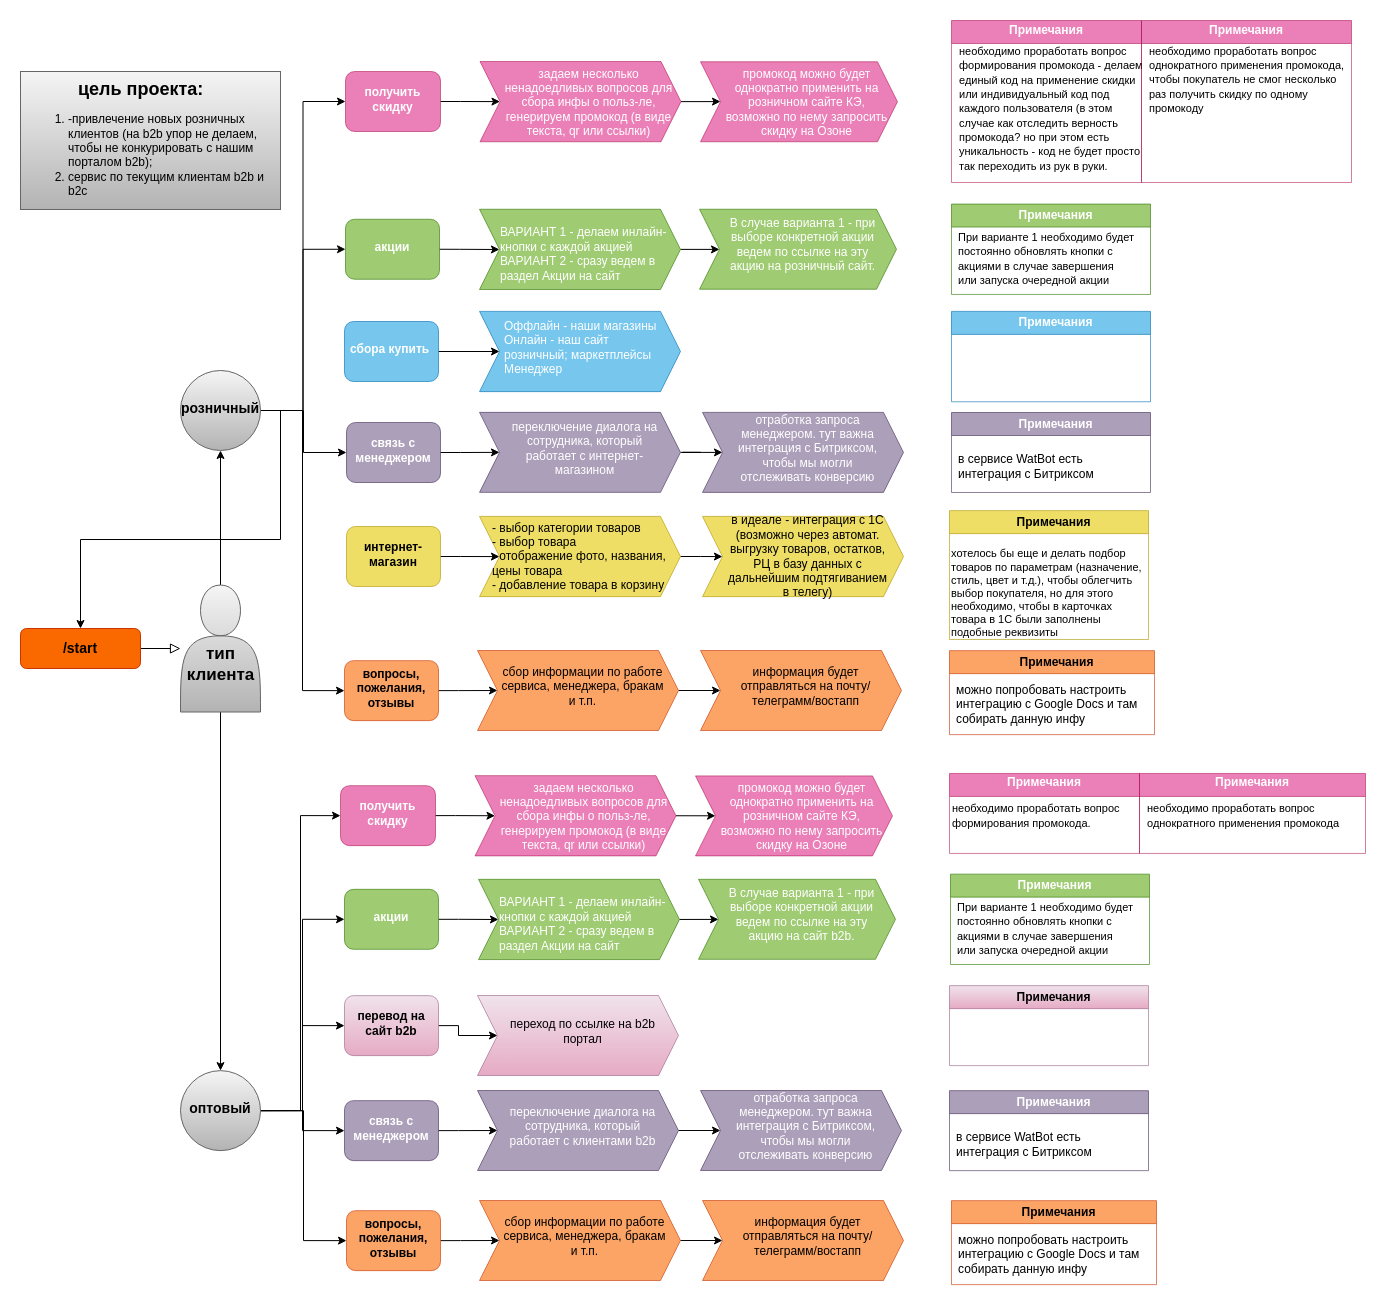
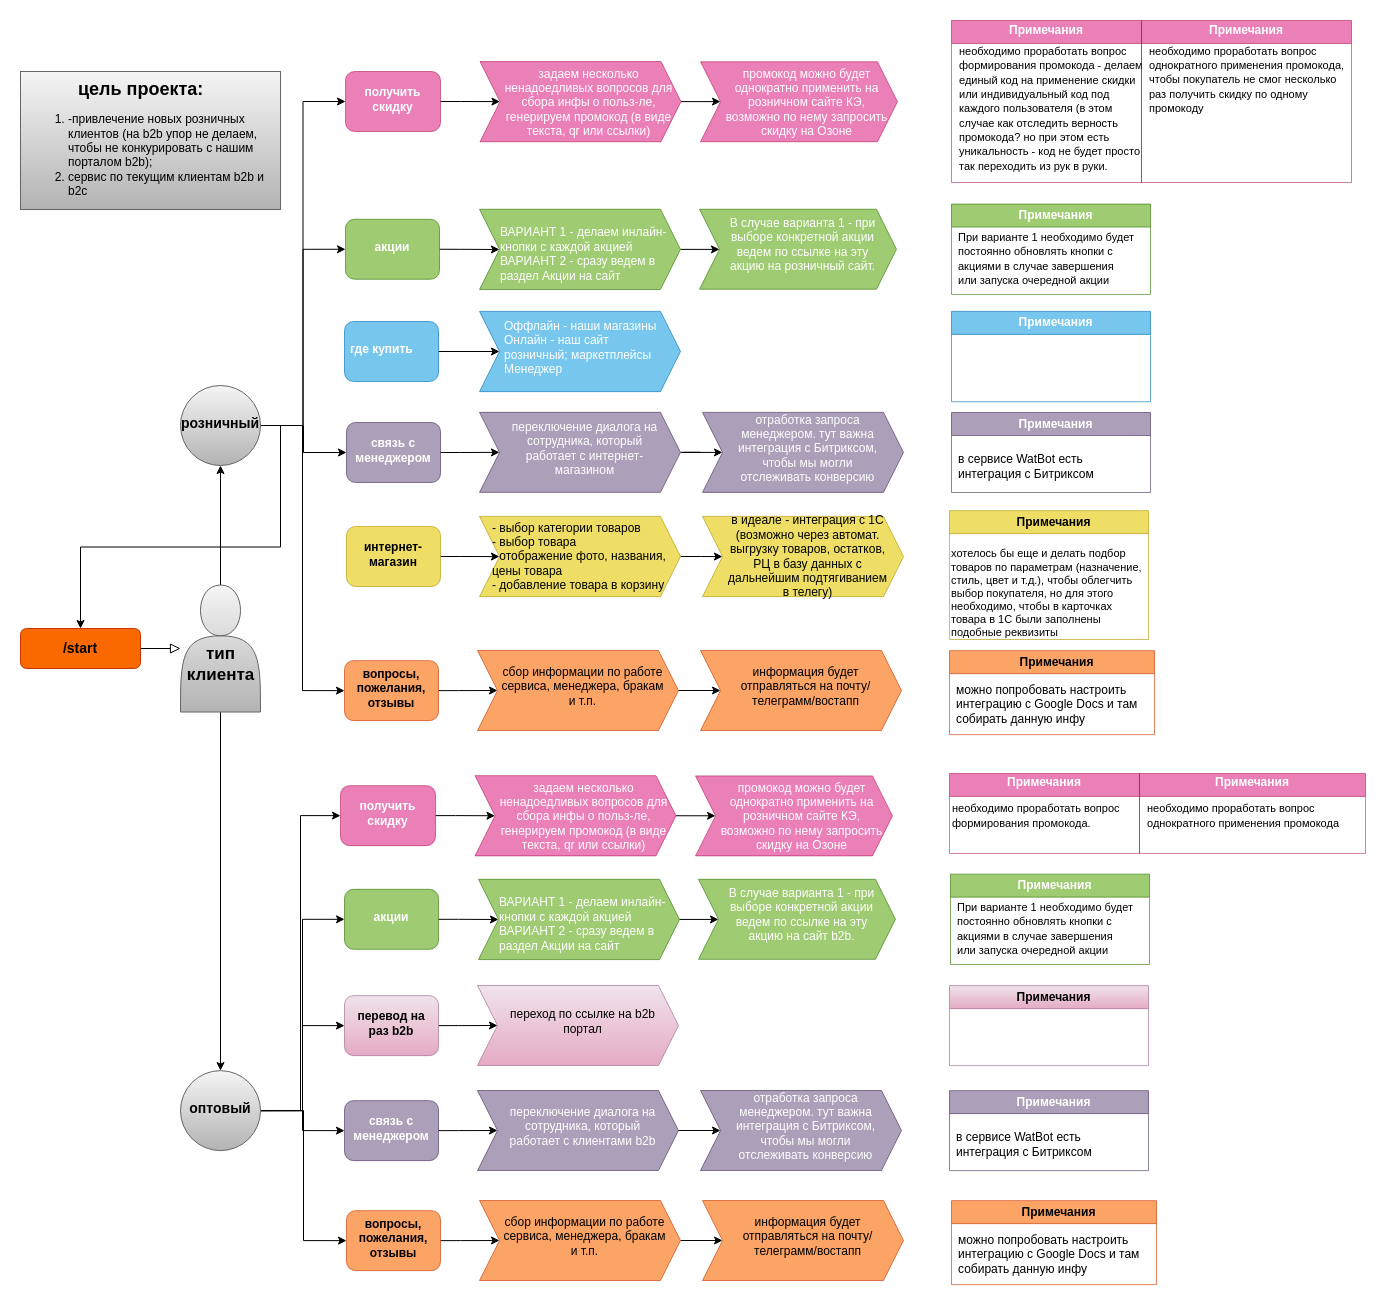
node "сбора купить": label "сбора купить" -> "где купить"
node "розничный": moved (221, 411) -> (221, 426)
node "перевод на сайт b2b": label "перевод на сайт b2b" -> "перевод на раз b2b"
node "переход по ссылке на b2b портал": moved (578, 1036) -> (578, 1026)
